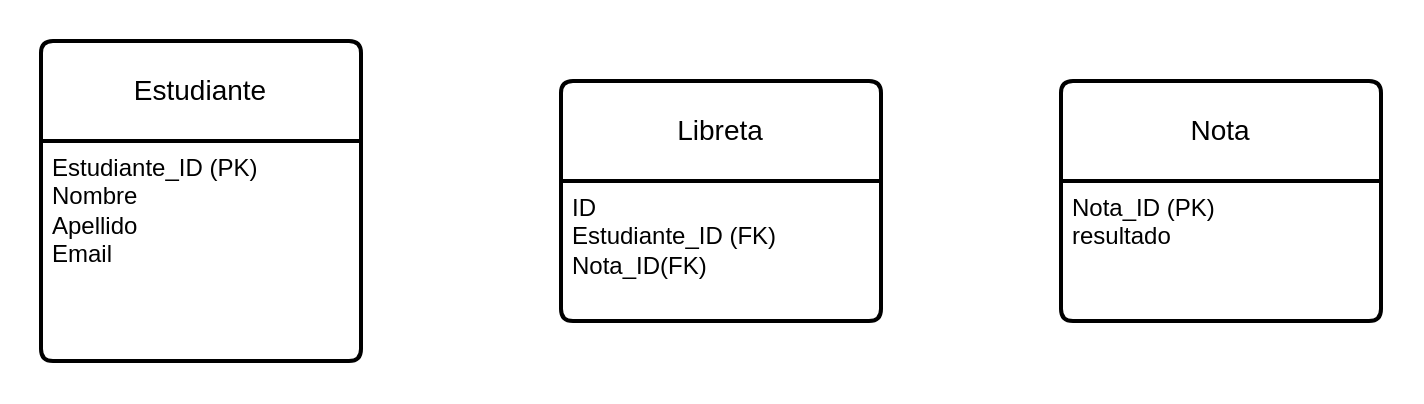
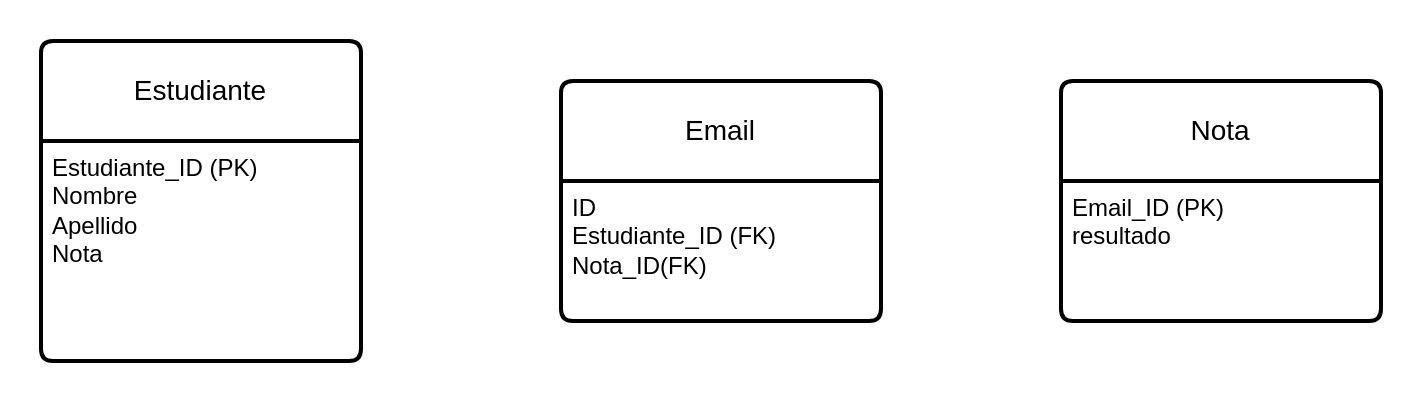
node "Libreta": label "Libreta" -> "Email"
node "Estudiante_ID (PK) Nombre Apellido Email": label "Estudiante_ID (PK) Nombre Apellido Email" -> "Estudiante_ID (PK) Nombre Apellido Nota"
node "Nota_ID (PK) resultado": label "Nota_ID (PK) resultado" -> "Email_ID (PK) resultado"
